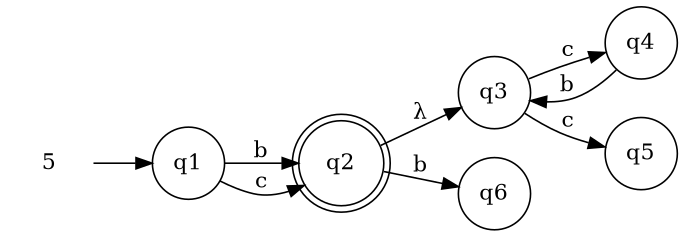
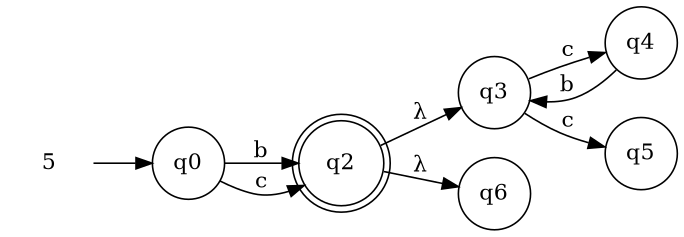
node "q1": label "q1" -> "q0"
edge "q2" -> "q6": label "b" -> "λ"
